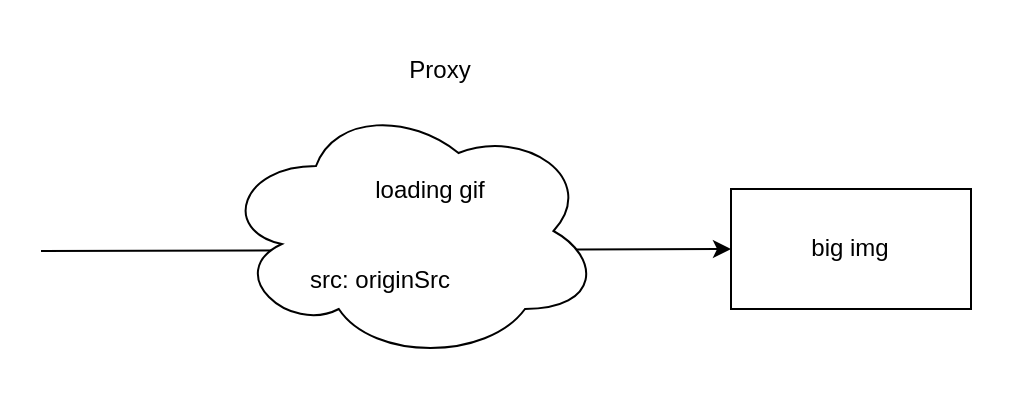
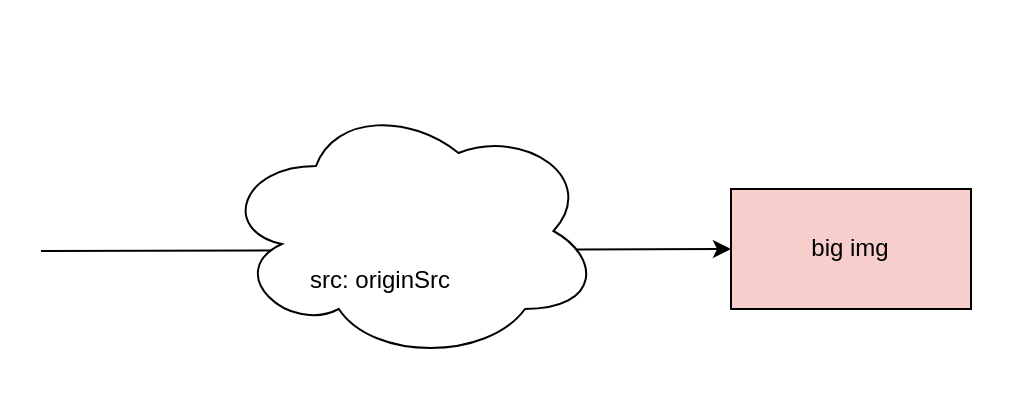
node "Proxy": removed
node "loading gif": removed
node "big img": fillcolor #ffffff -> #f8cecc
